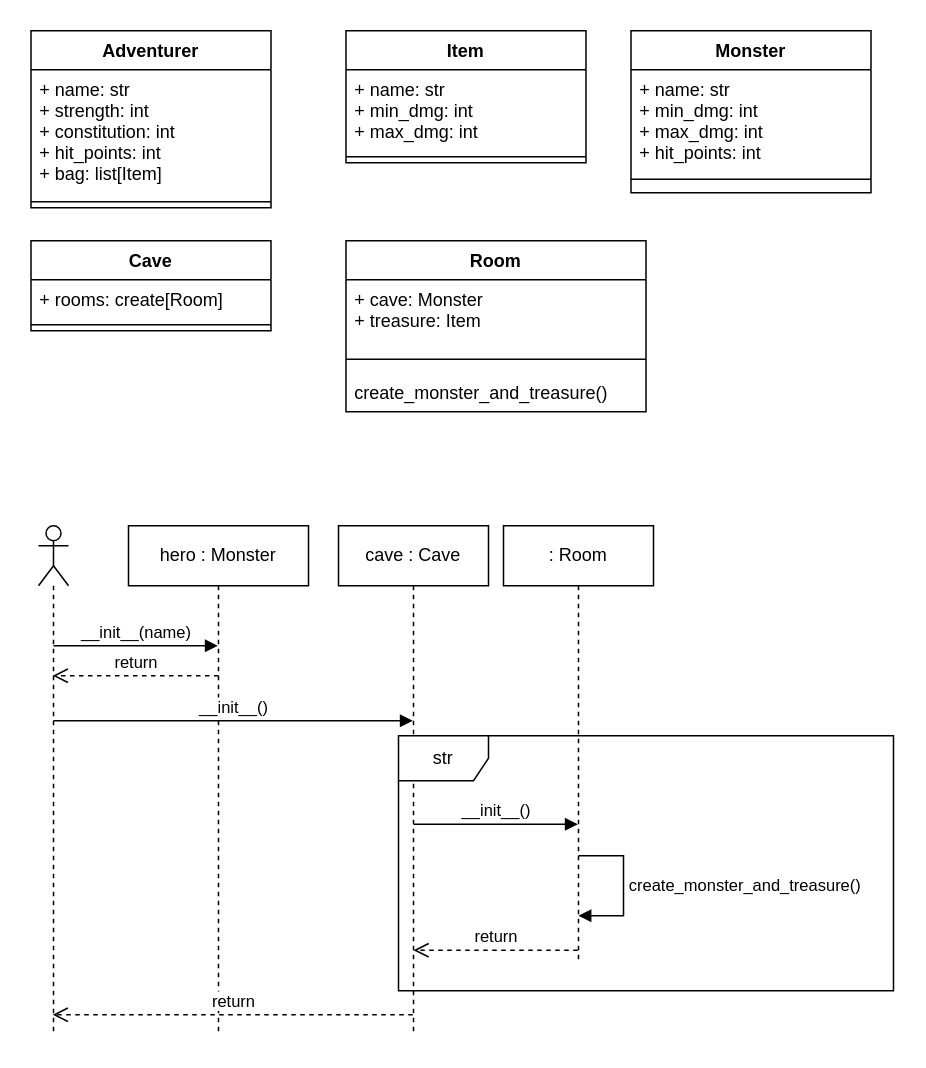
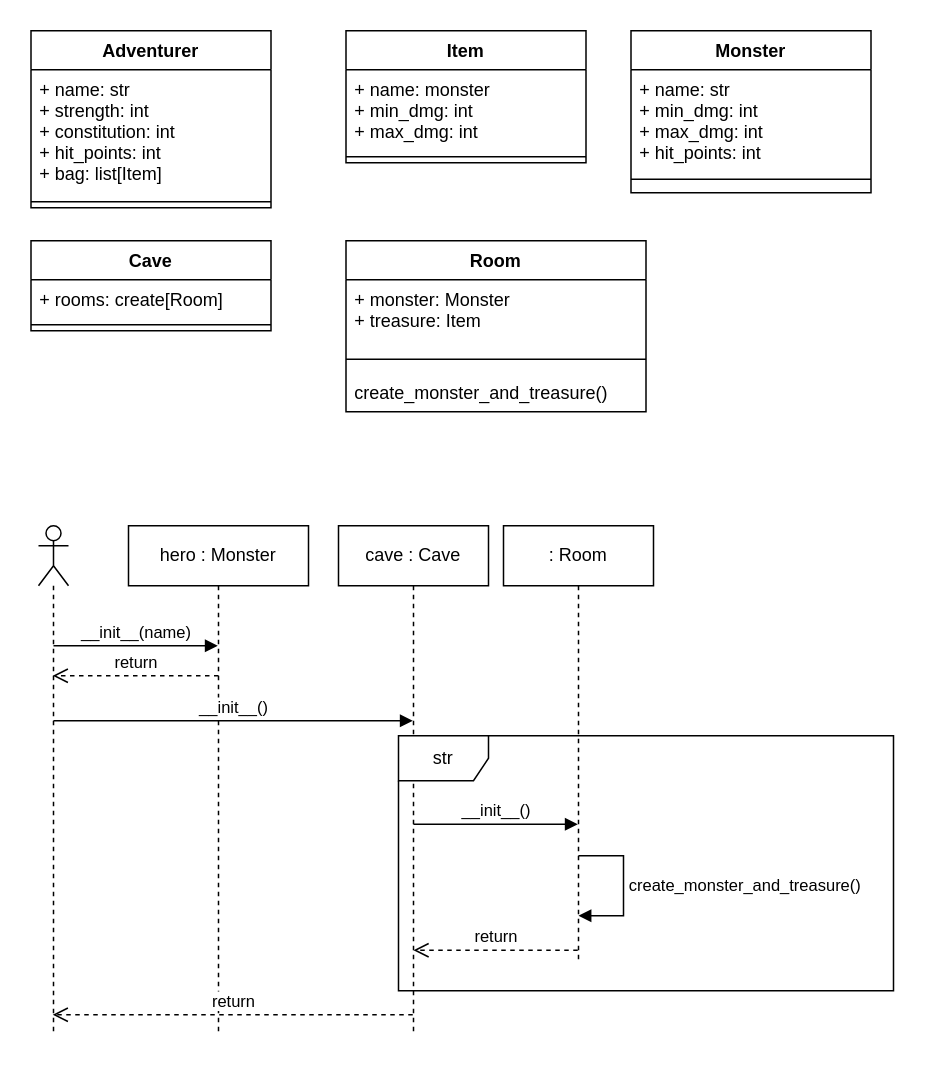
node "+ name: str + min_dmg: int + max_dmg: int": label "+ name: str + min_dmg: int + max_dmg: int" -> "+ name: monster + min_dmg: int + max_dmg: int"
node "+ cave: Monster + treasure: Item": label "+ cave: Monster + treasure: Item" -> "+ monster: Monster + treasure: Item"
